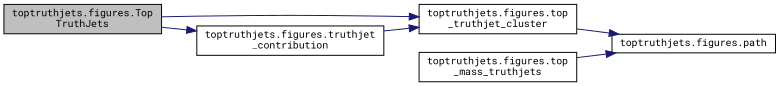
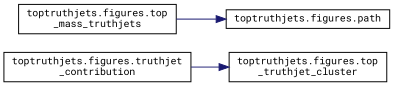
node "toptruthjets.figures.Top TruthJets": removed
edge "toptruthjets.figures.top _truthjet_cluster" -> "toptruthjets.figures.path": removed
